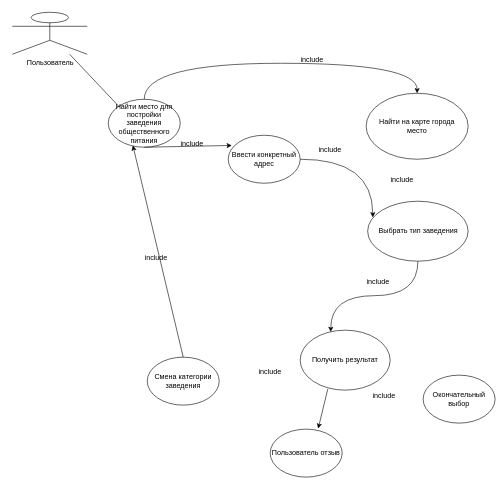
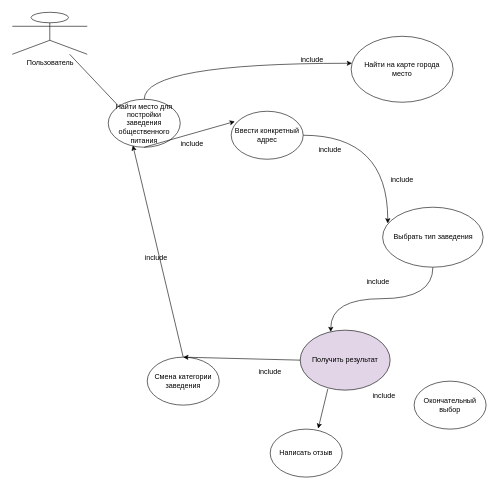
node "Найти на карте города место": moved (417, 126) -> (402, 69)
node "Ввести конкретный адрес": moved (264, 159) -> (267, 135)
node "Выбрать тип заведения": moved (418, 231) -> (433, 237)
edge "Получить результат" -> "Смена категории заведения": added
node "Получить результат": fillcolor #ffffff -> #e1d5e7
node "Окончательный выбор": moved (459, 399) -> (450, 405)
node "Пользователь отзыв": label "Пользователь отзыв" -> "Написать отзыв"
